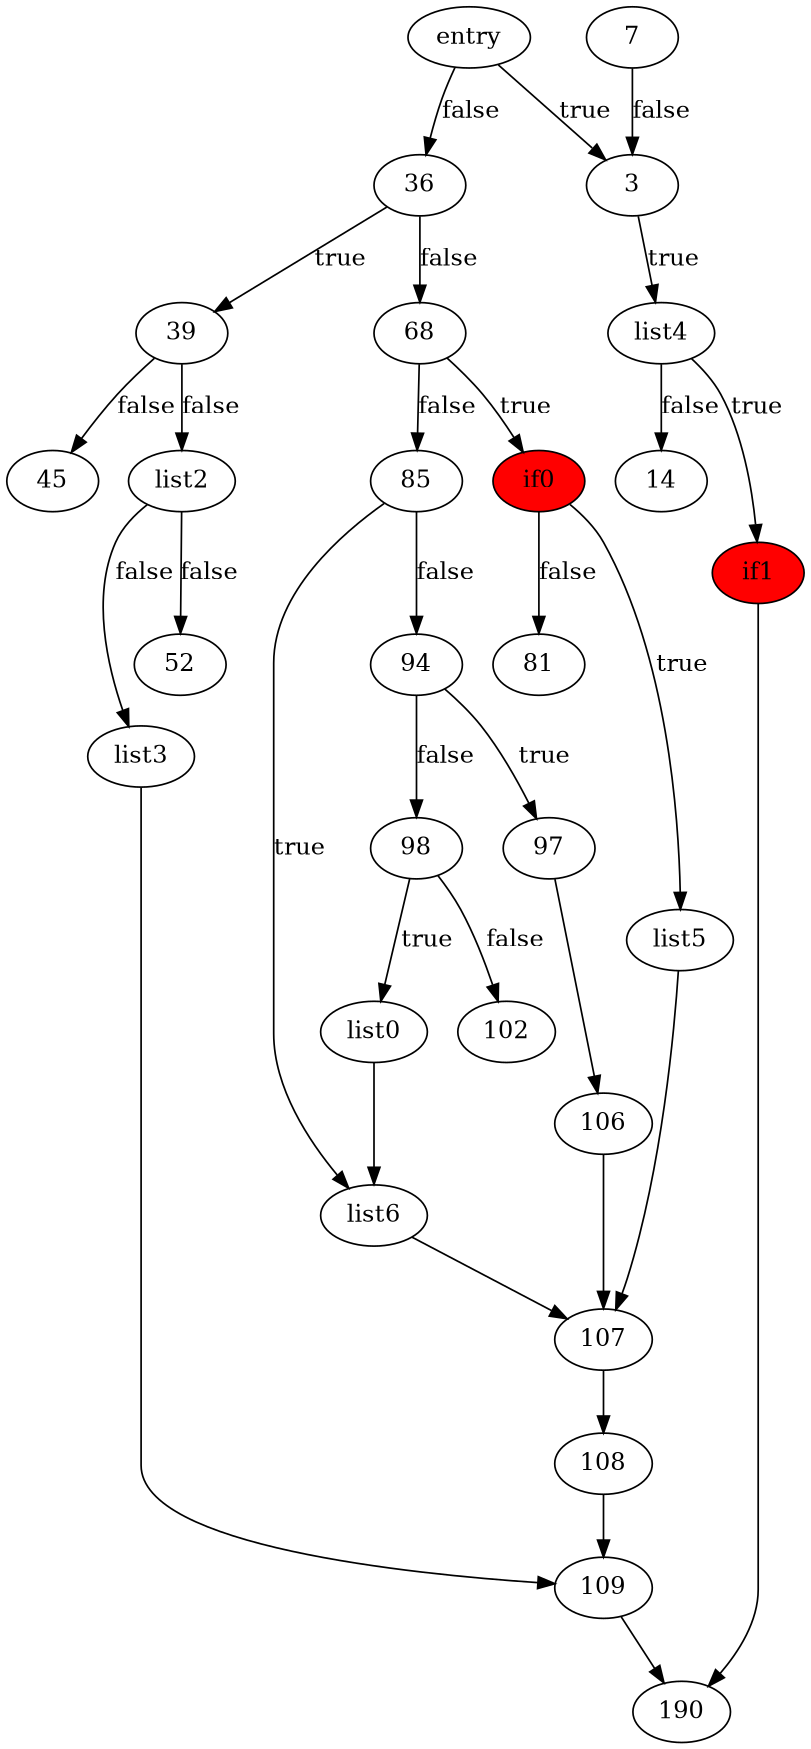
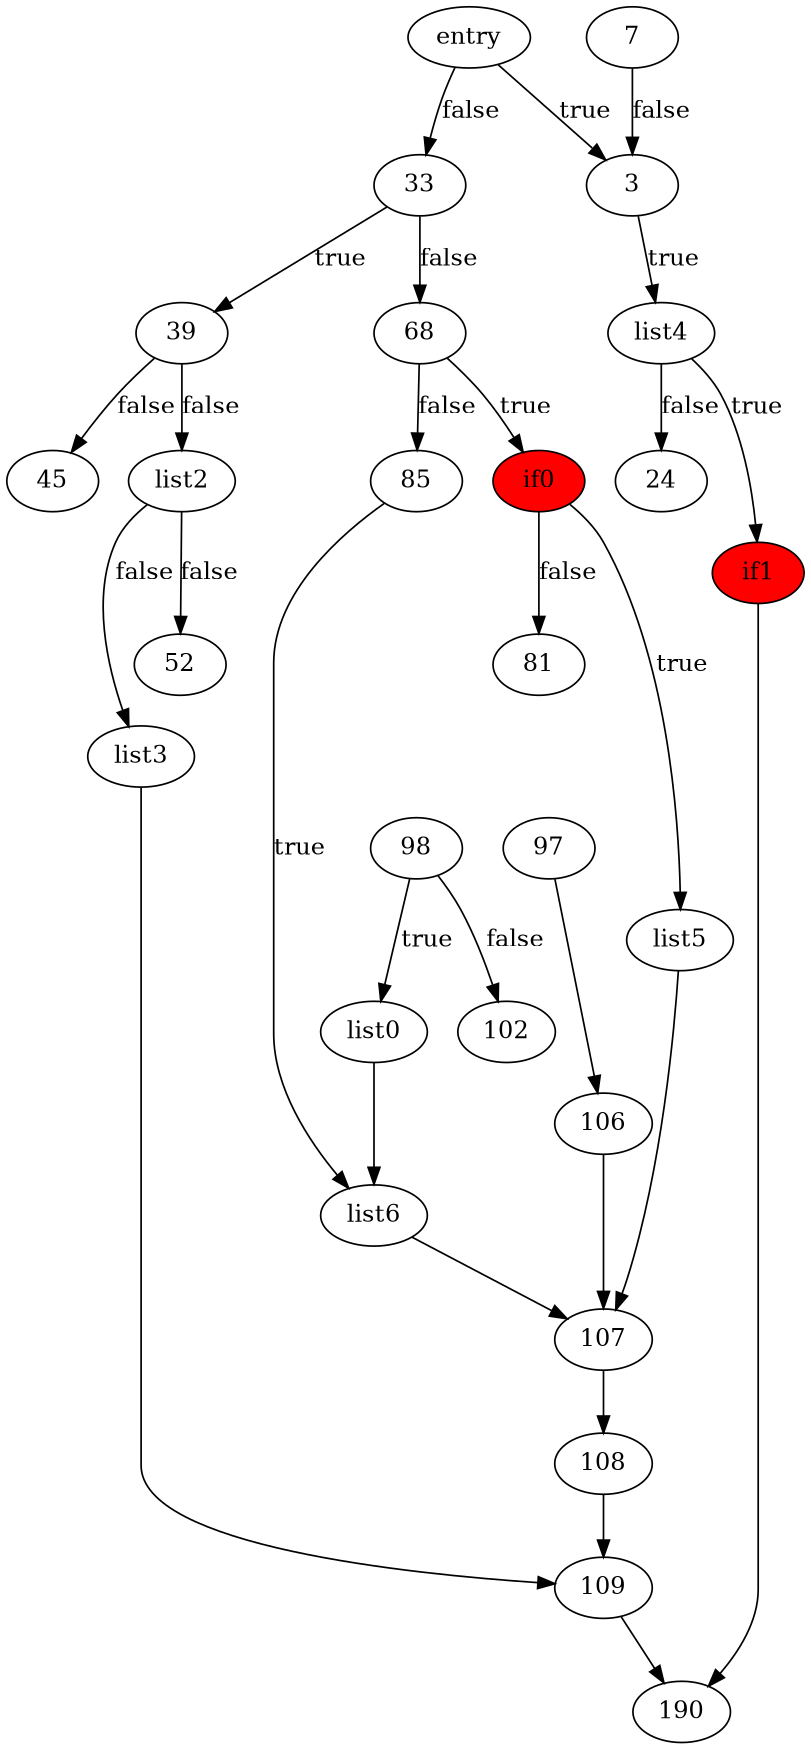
node "36": label "36" -> "33"
node "14": label "14" -> "24"
node "94": removed
